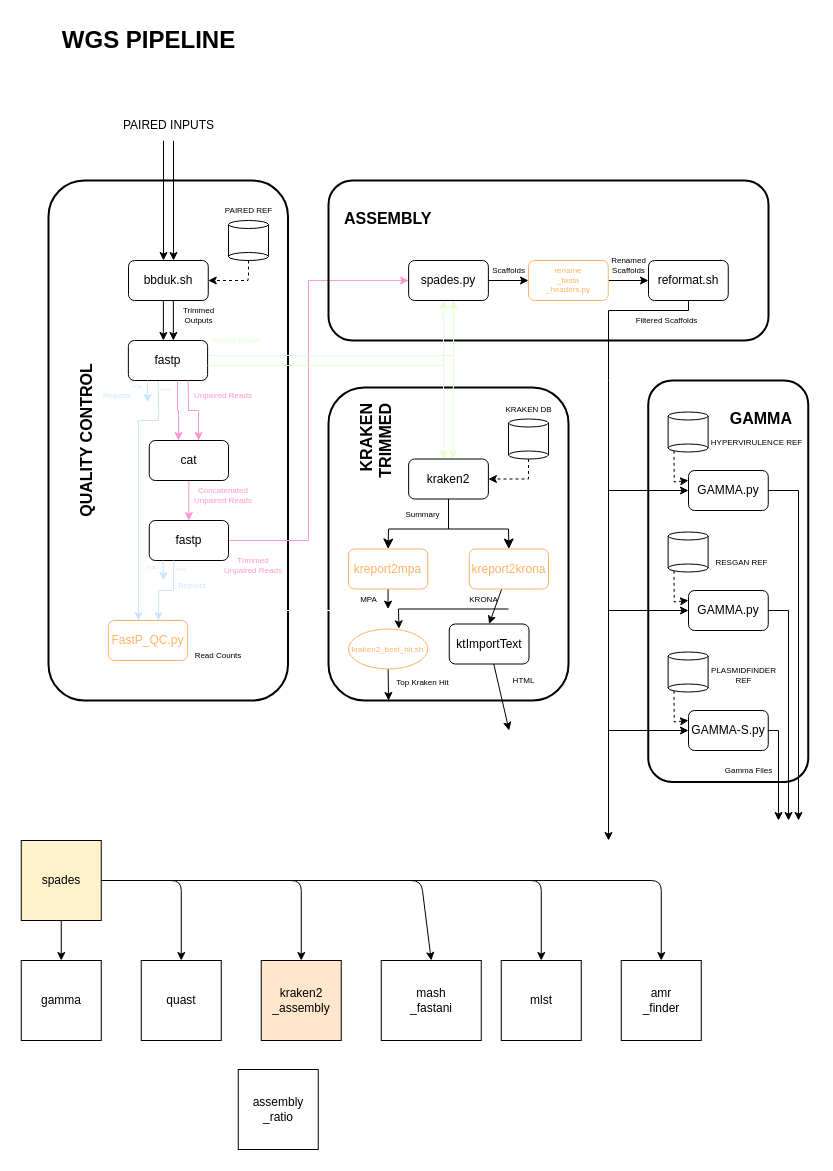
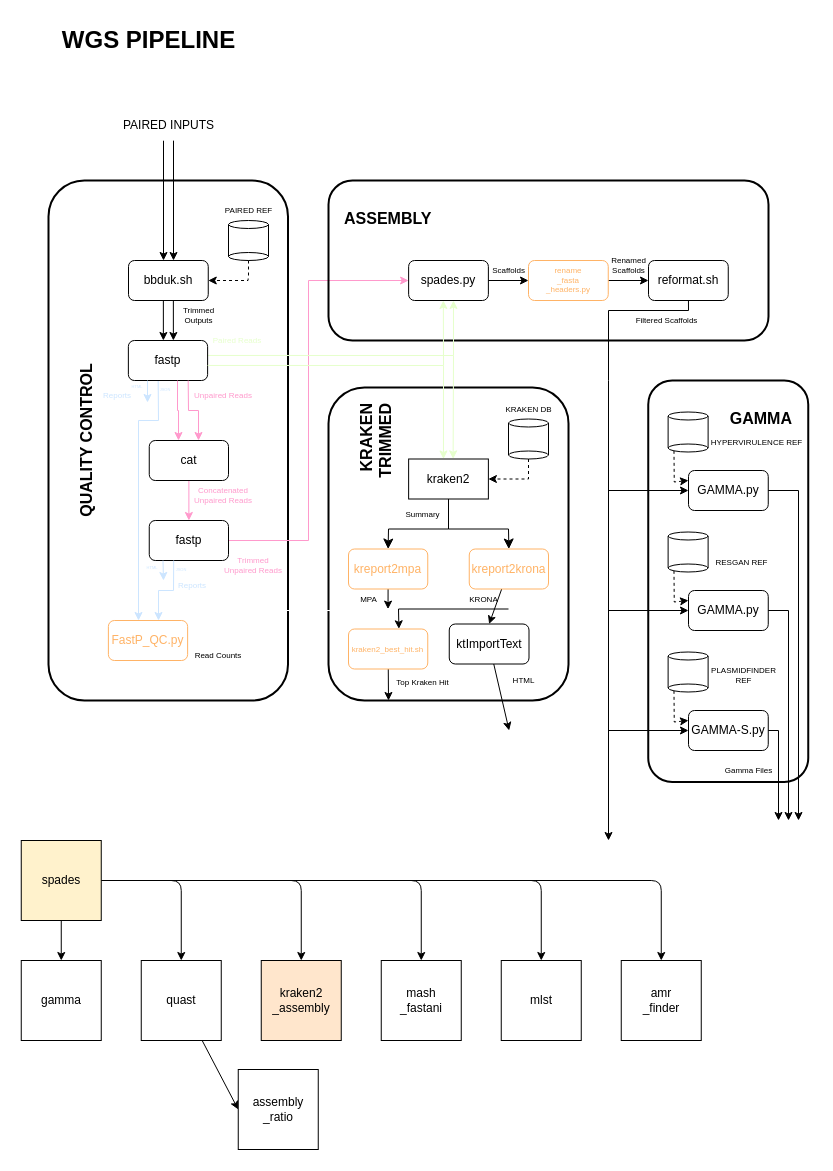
node "kraken2": shape rounded rectangle -> rectangle
node "kraken2_best_hit.sh": shape ellipse -> rounded rectangle
node "mash _fastani": size 100x80 -> 80x80
edge "quast" -> "assembly _ratio": added
